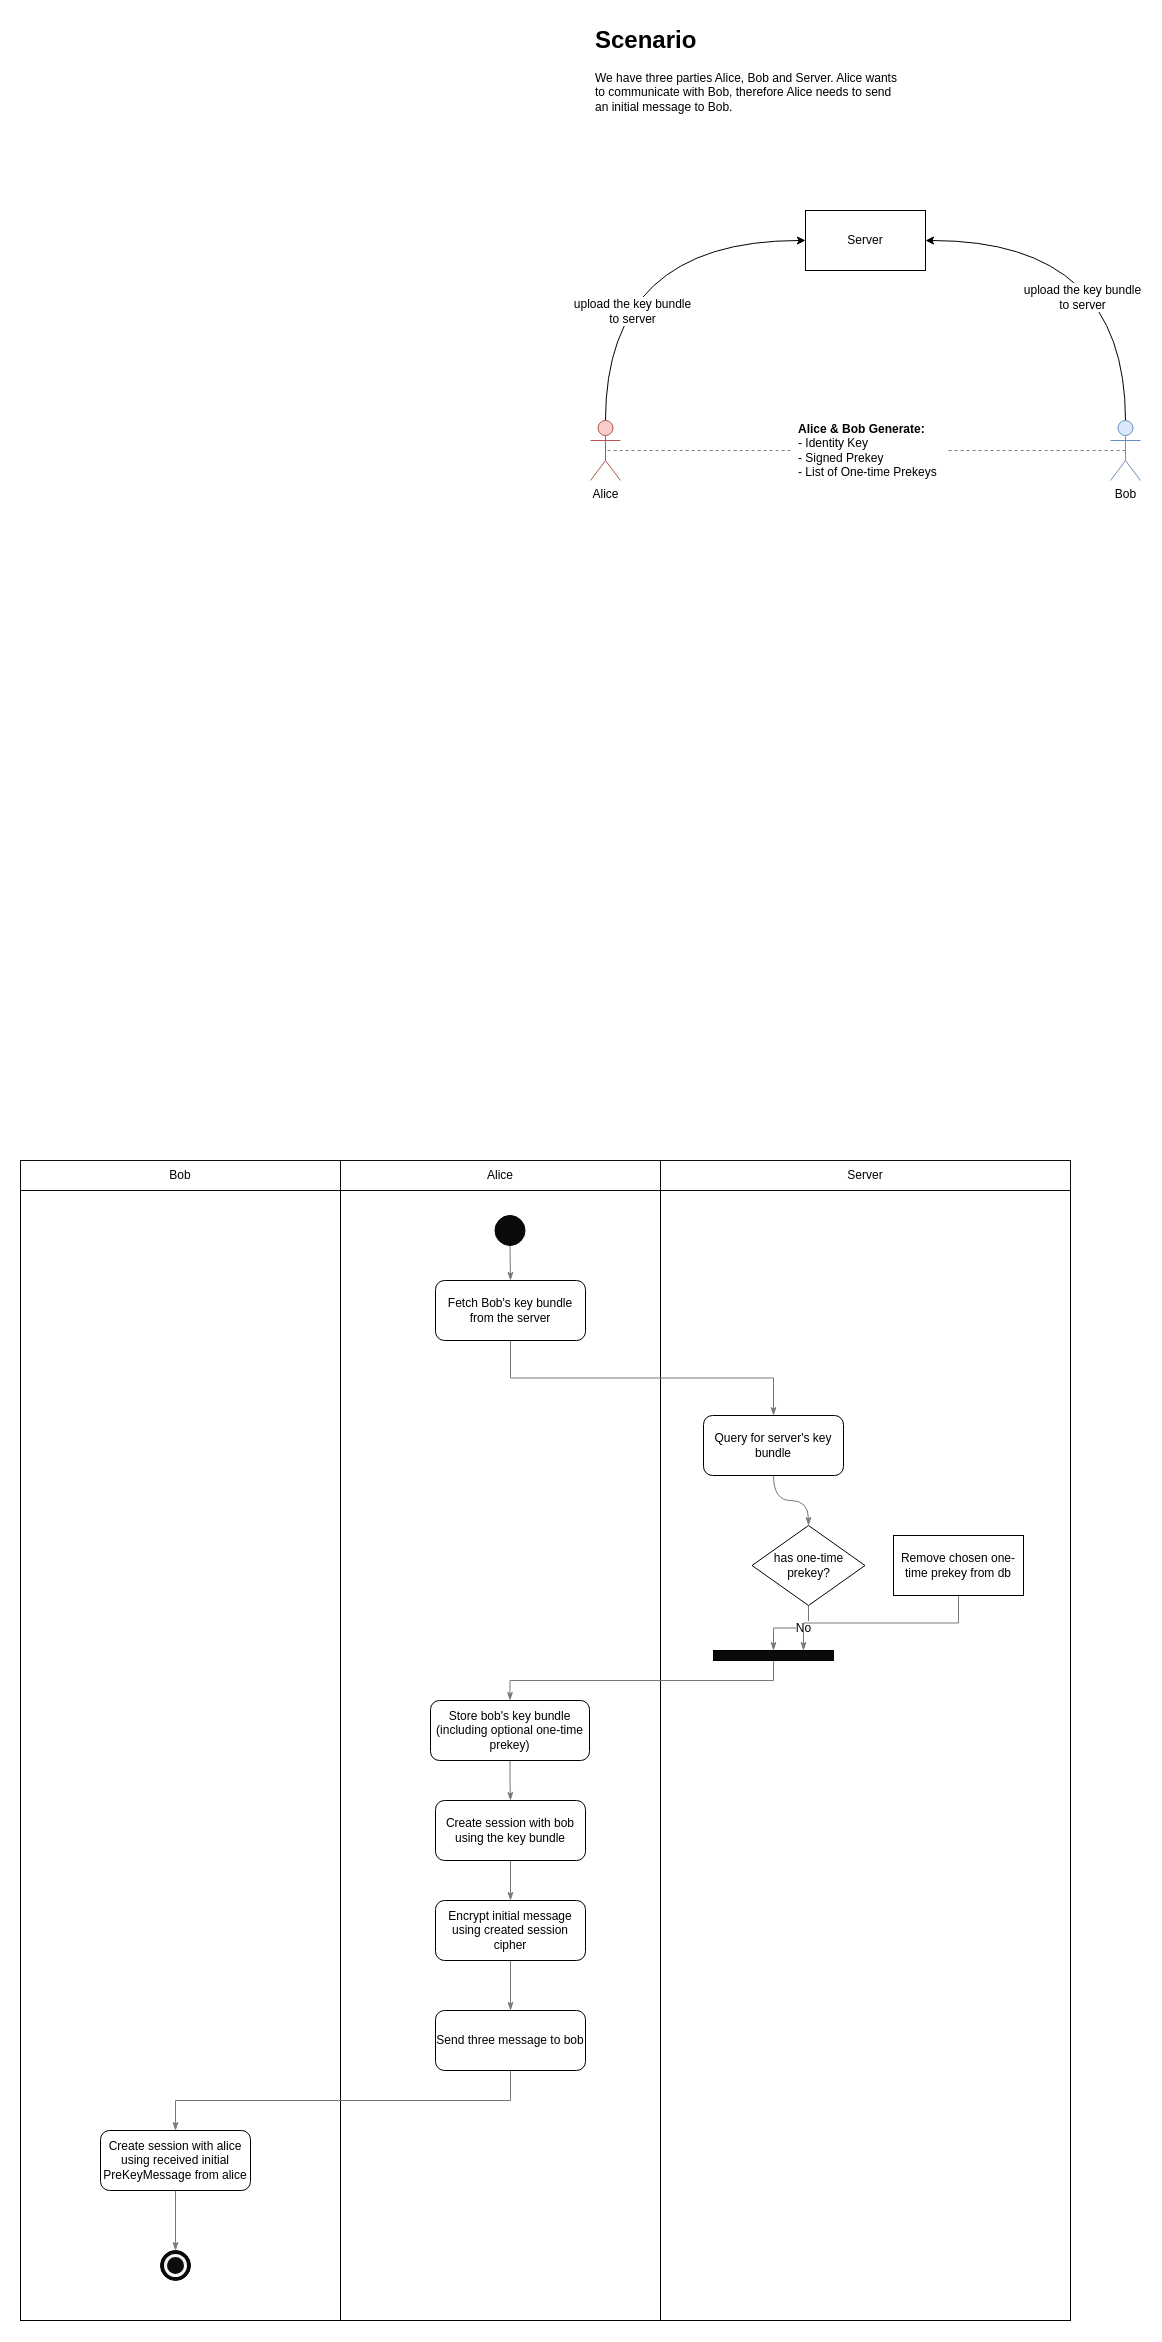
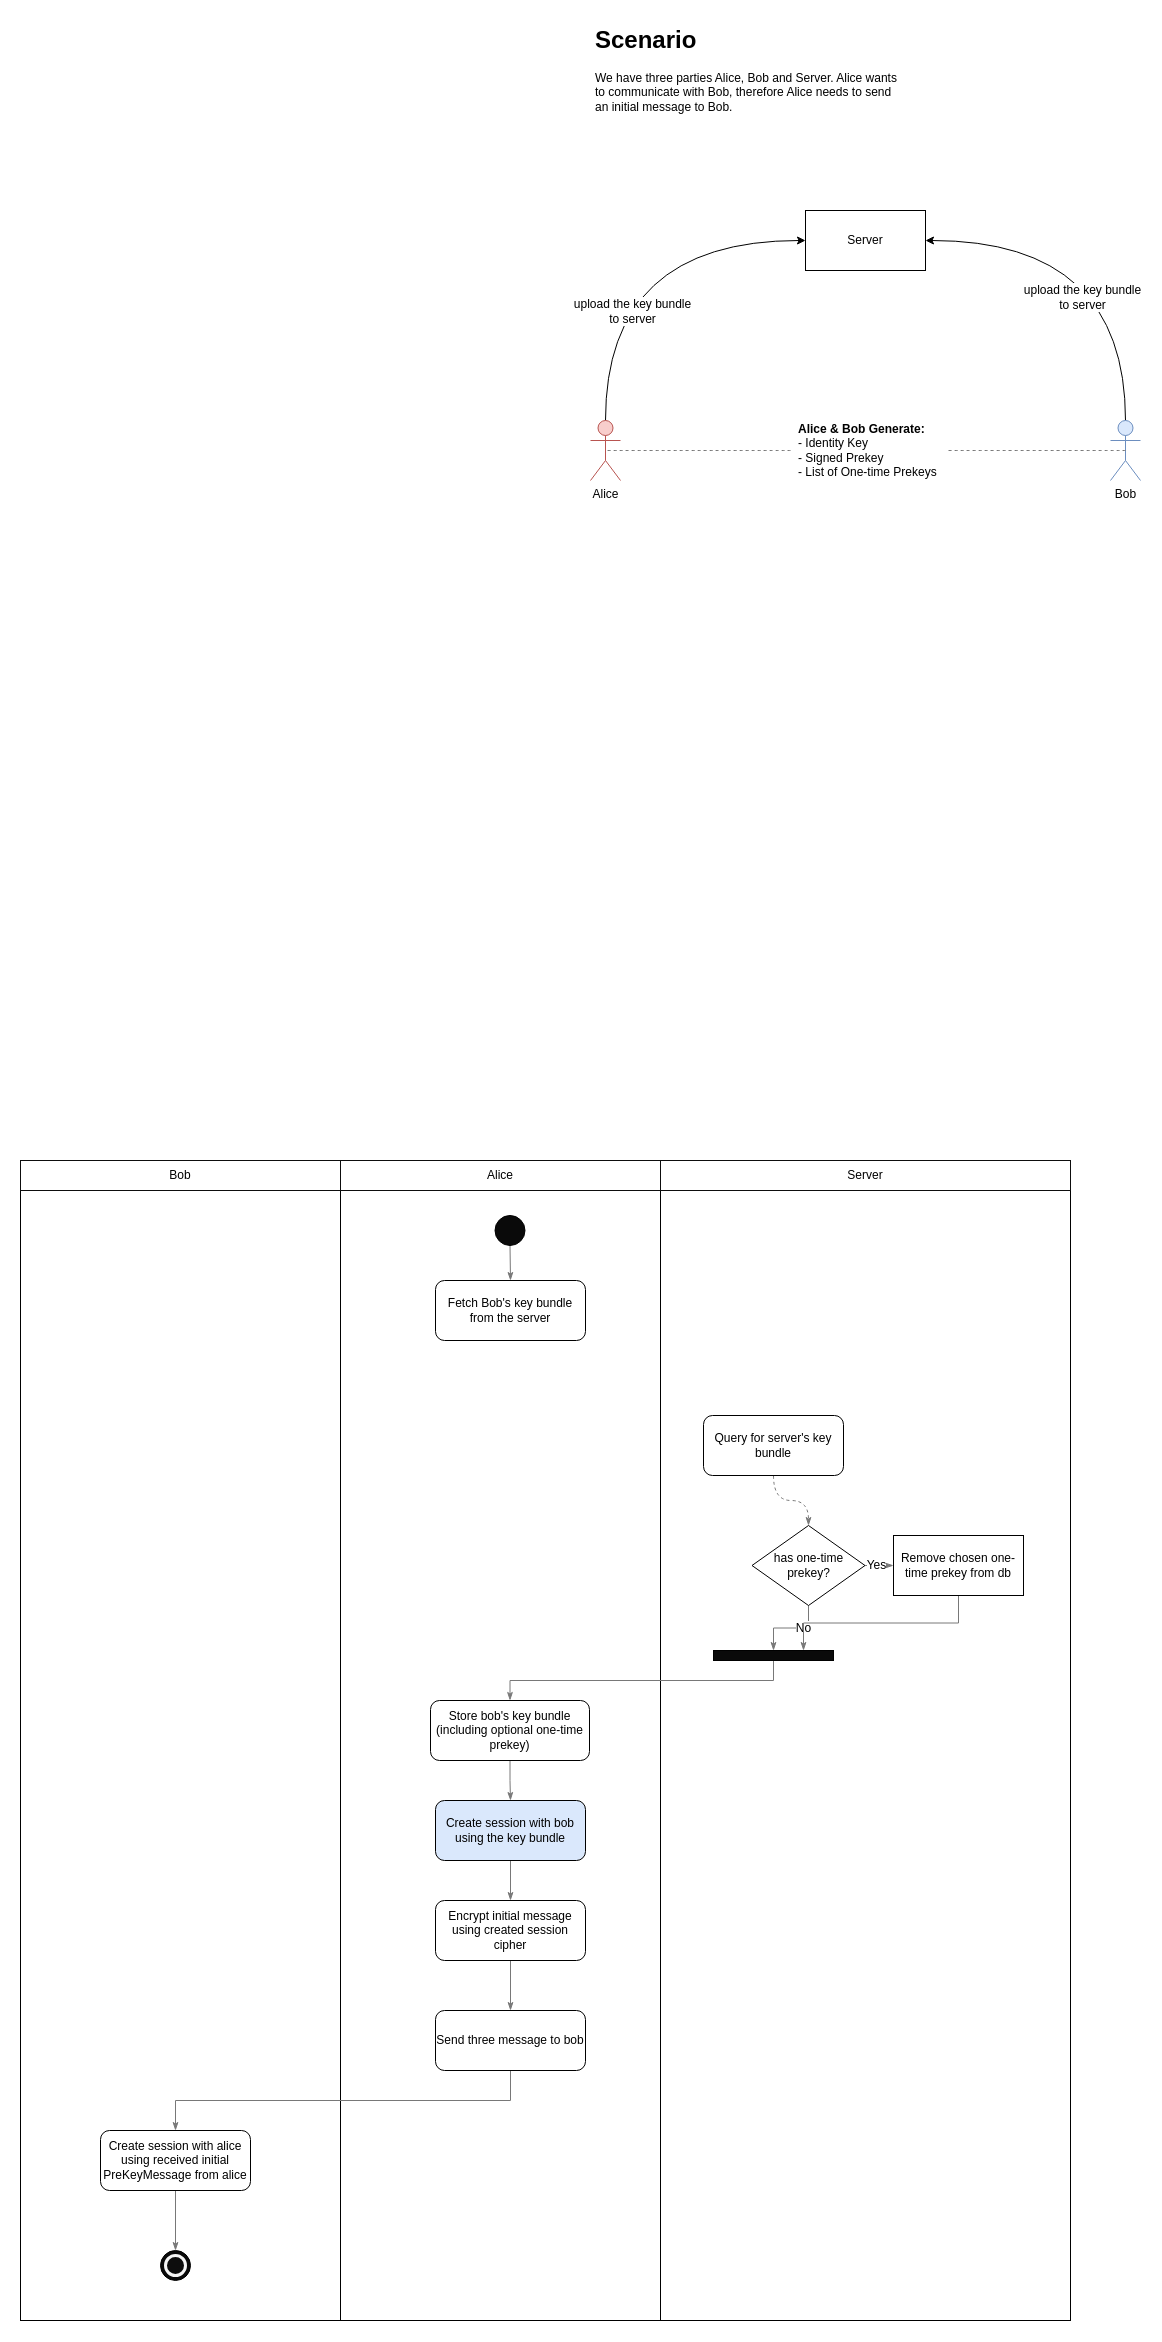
edge "Fetch Bob's key bundle from the server" -> "Query for server's key bundle": removed
edge "Query for server's key bundle" -> "has one-time prekey?": style solid -> dashed
edge "has one-time prekey?" -> "Remove chosen one-time prekey from db": added, label "Yes"
node "Create session with bob using the key bundle": fillcolor #ffffff -> #dae8fc
